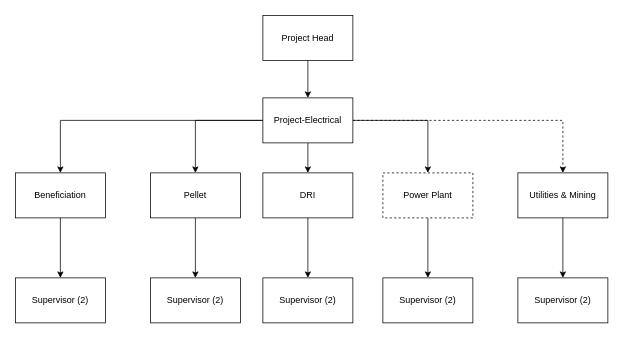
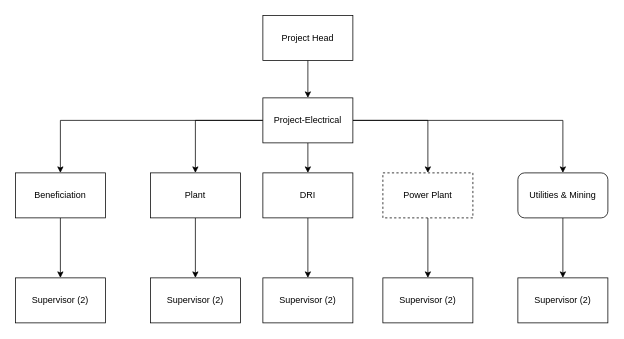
edge "Project-Electrical" -> "Utilities & Mining": style dashed -> solid
node "Pellet": label "Pellet" -> "Plant"
node "Utilities & Mining": shape rectangle -> rounded rectangle
